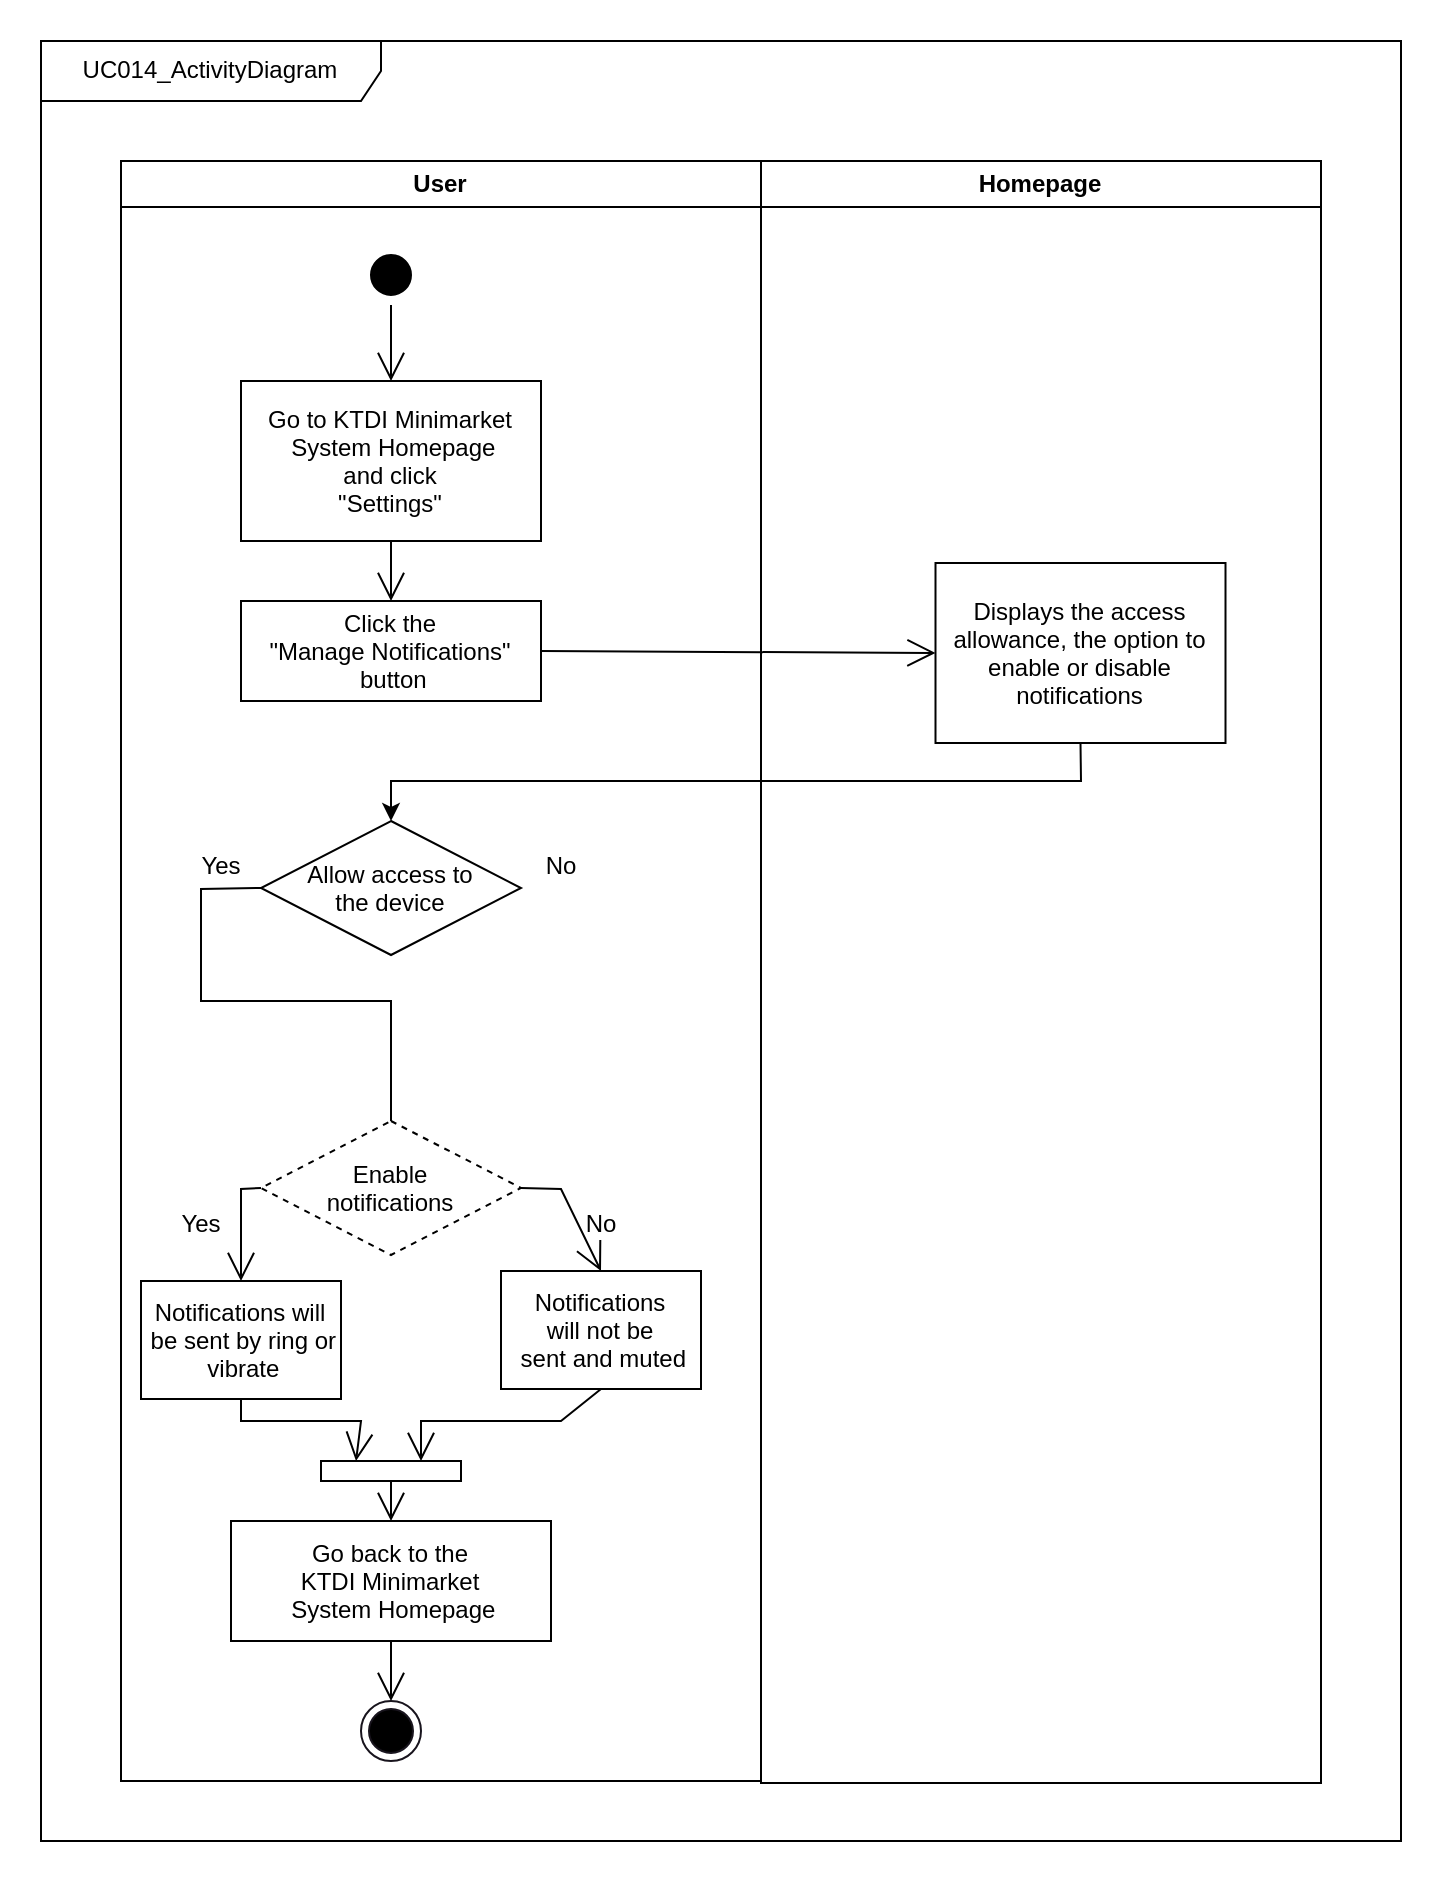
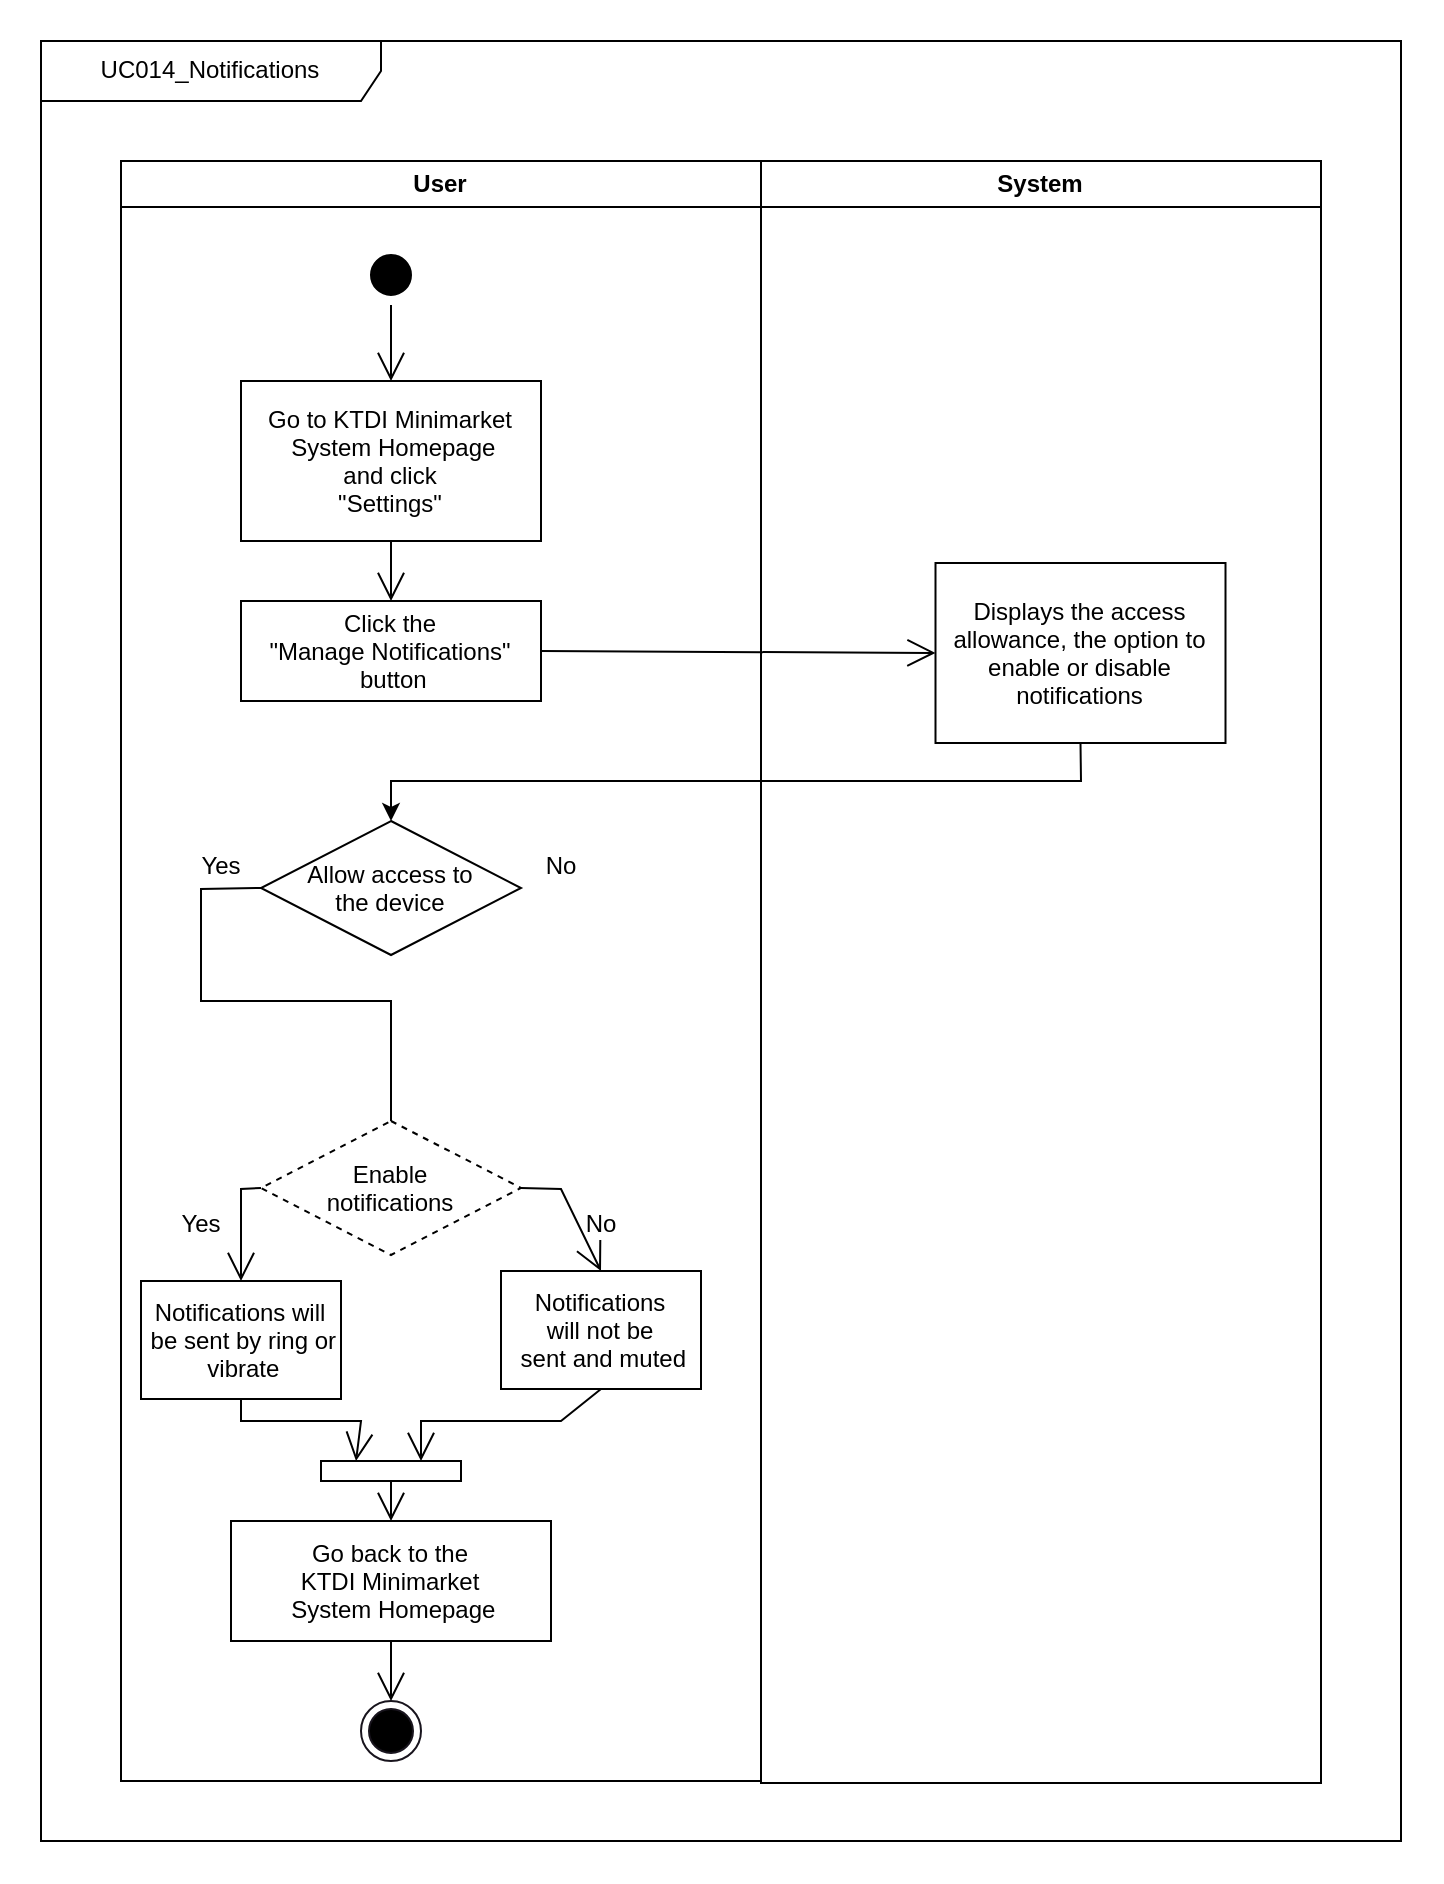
node "UC014_ActivityDiagram": label "UC014_ActivityDiagram" -> "UC014_Notifications"
node "Homepage": label "Homepage" -> "System"
